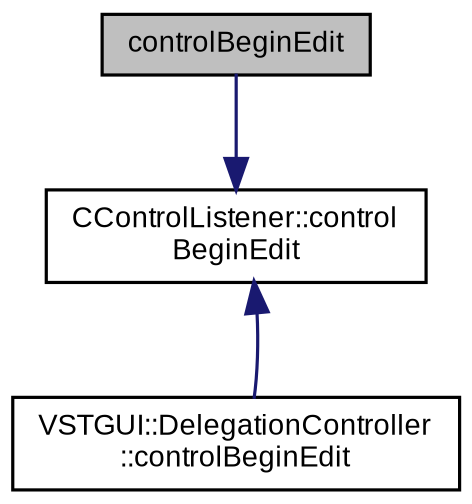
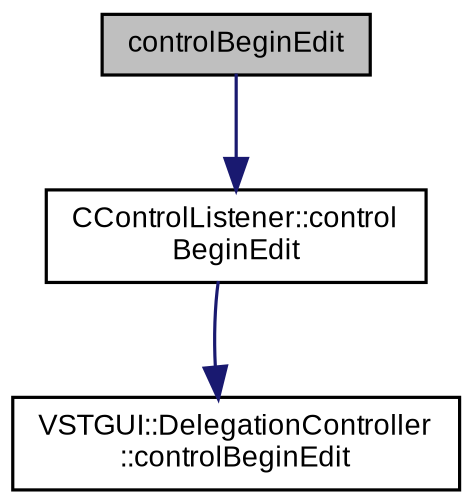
edge "VSTGUI::DelegationController ::controlBeginEdit" -> "CControlListener::control BeginEdit": reversed
